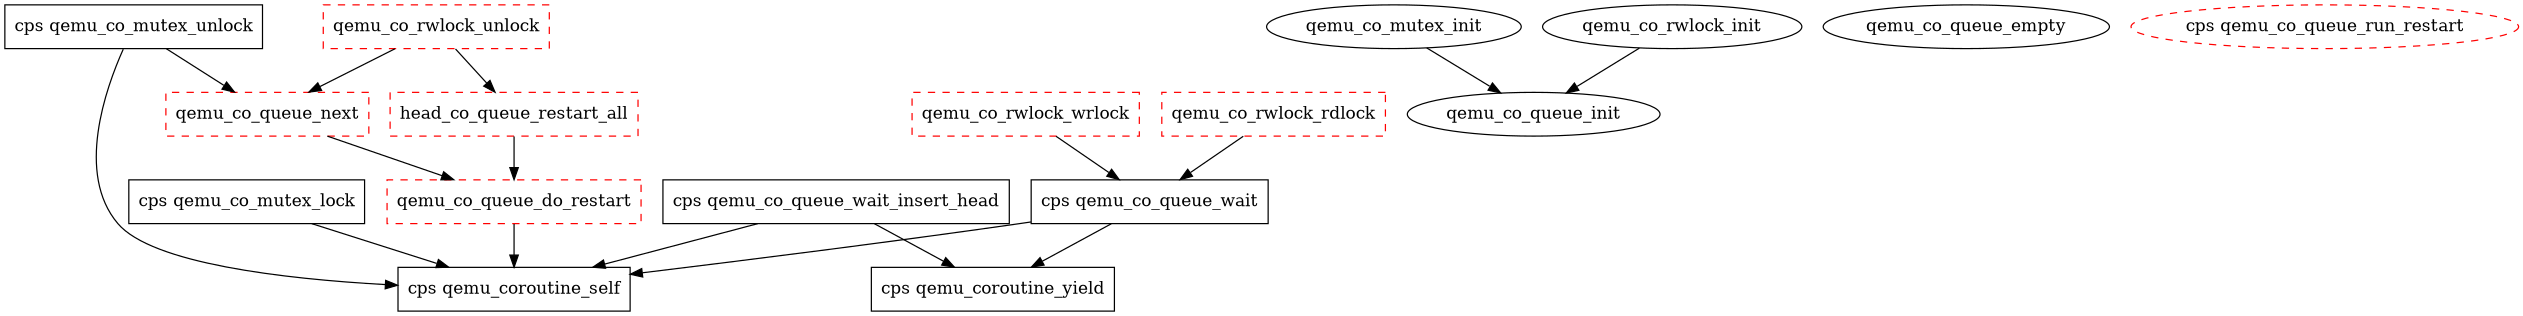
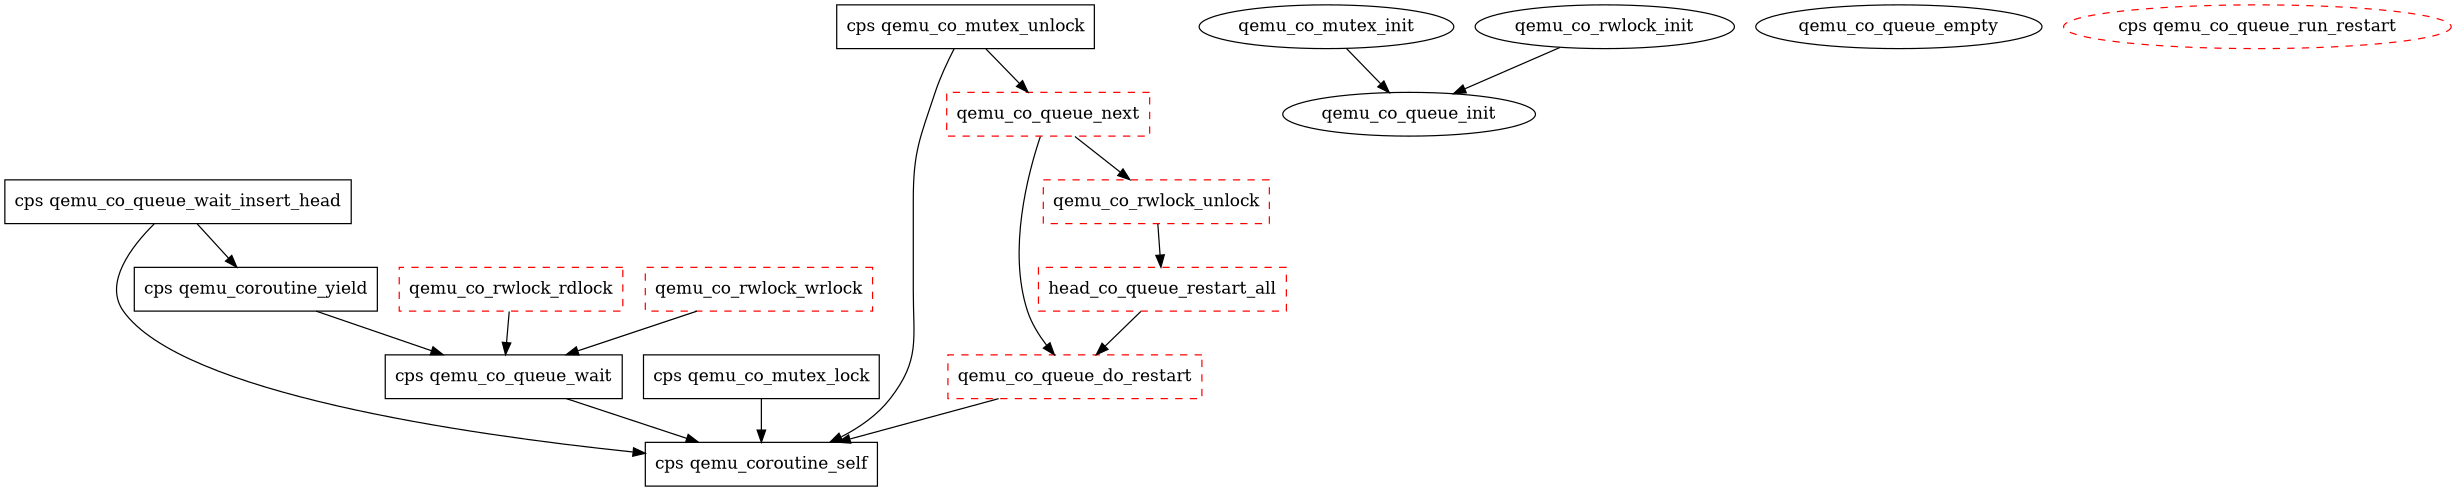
edge "qemu_co_rwlock_unlock" -> "qemu_co_queue_next": reversed
edge "cps qemu_co_queue_wait" -> "cps qemu_coroutine_yield": reversed
